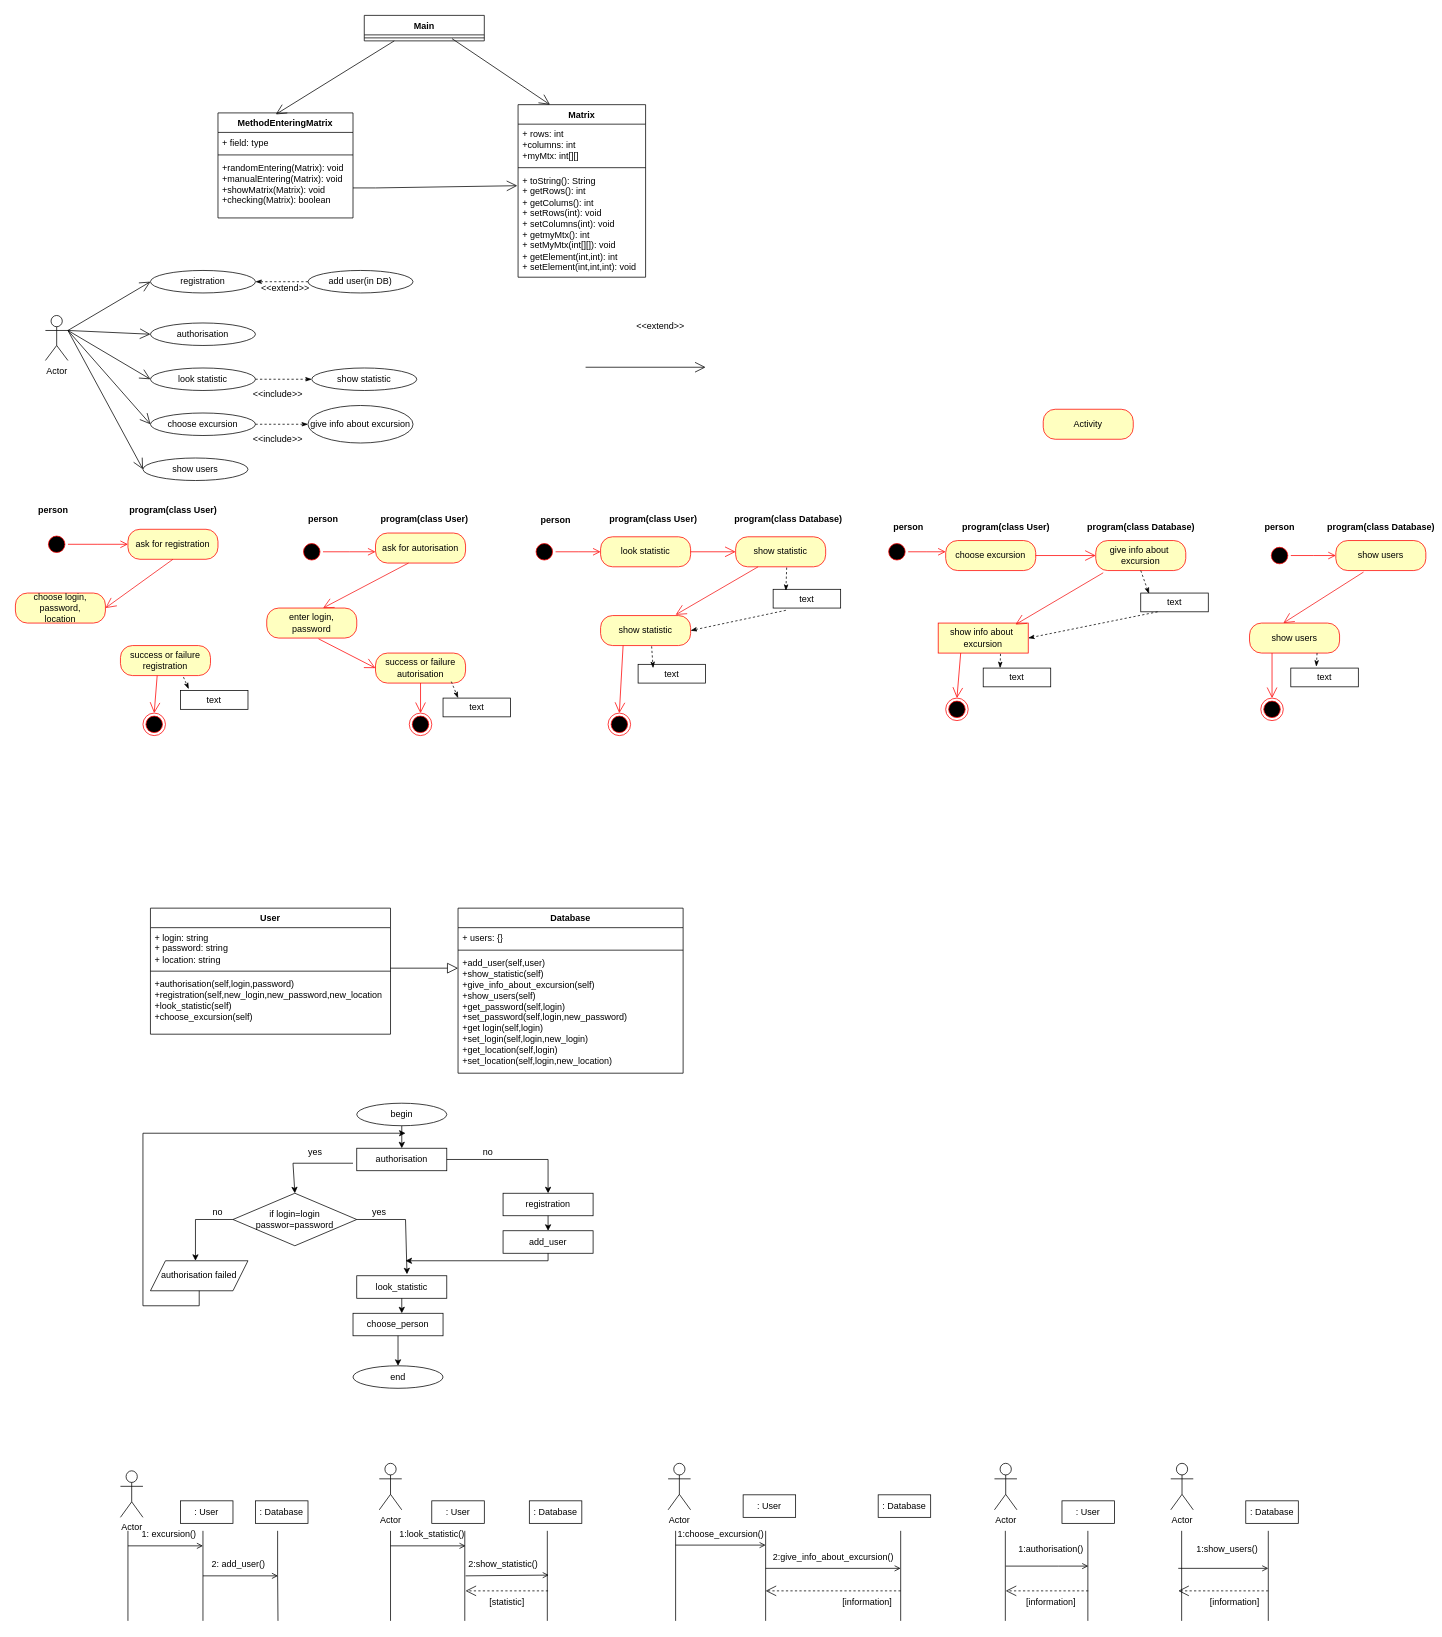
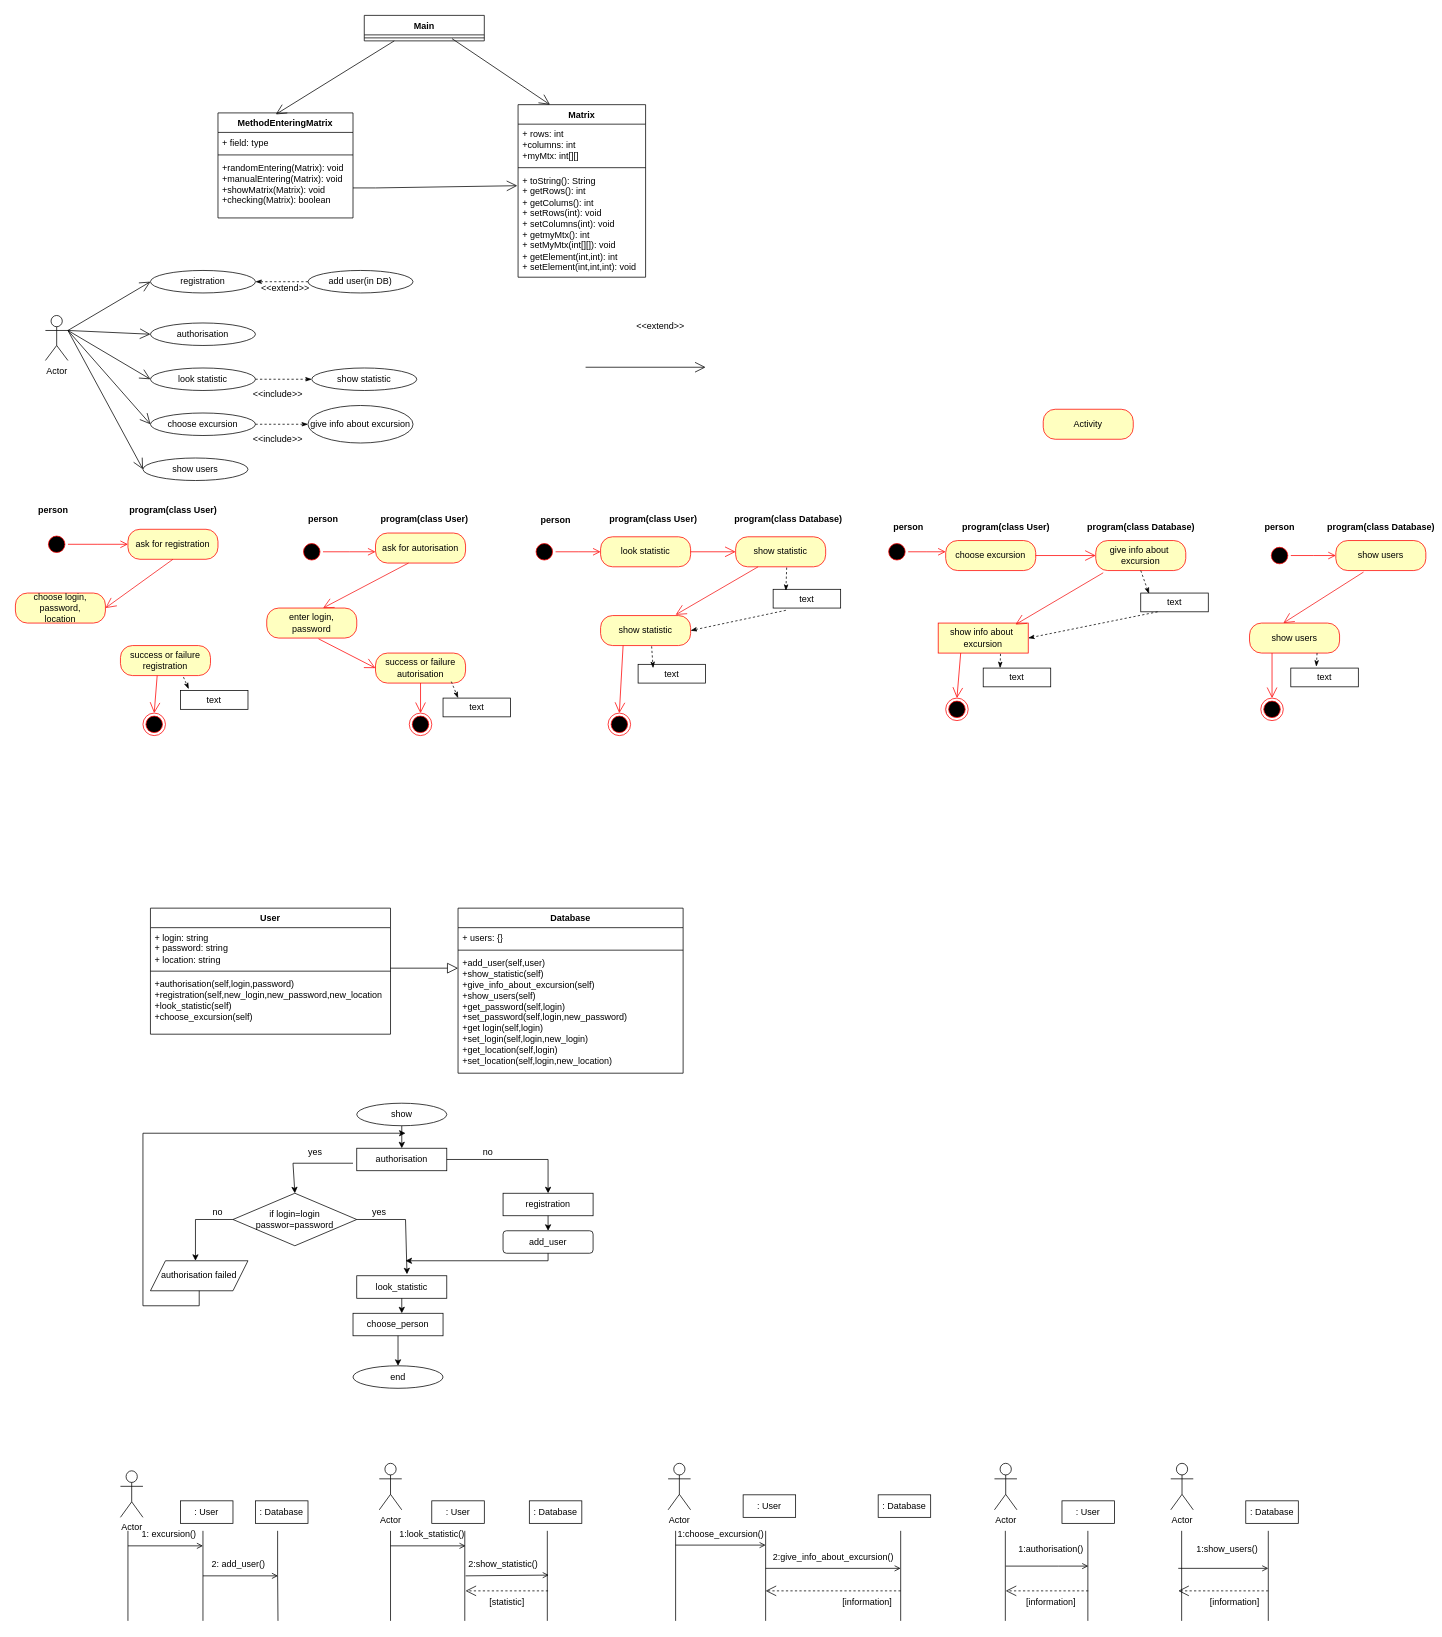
node "begin": label "begin" -> "show"
node "add_user": shape rectangle -> rounded rectangle
